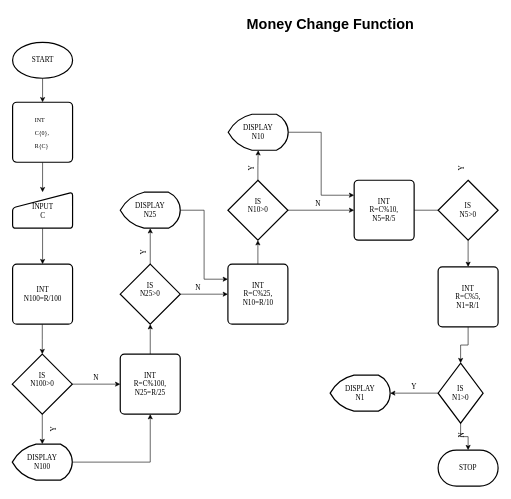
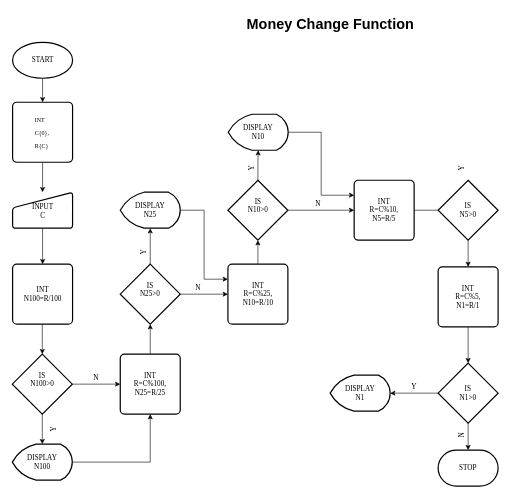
node "IS N1>0": size 45x60 -> 60x60
